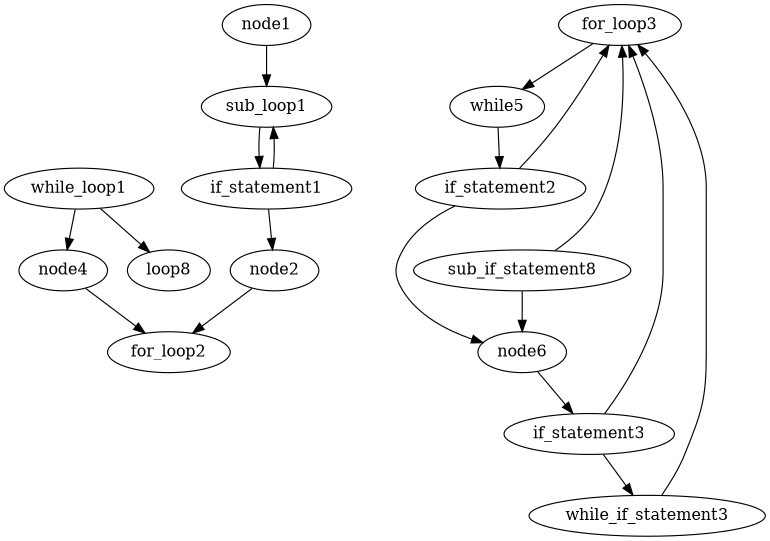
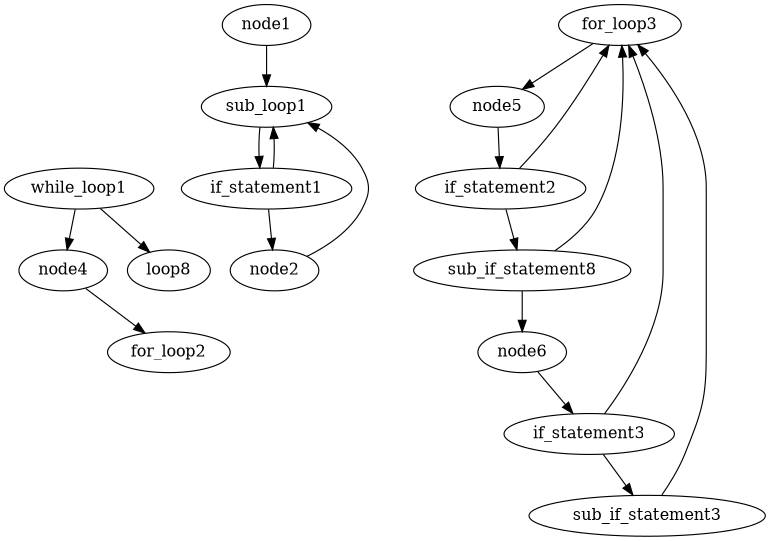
node "while5": label "while5" -> "node5"
edge "if_statement2" -> "node6": now "if_statement2" -> "sub_if_statement8"
edge "node2" -> "for_loop2": now "node2" -> "sub_loop1"
node "while_if_statement3": label "while_if_statement3" -> "sub_if_statement3"
